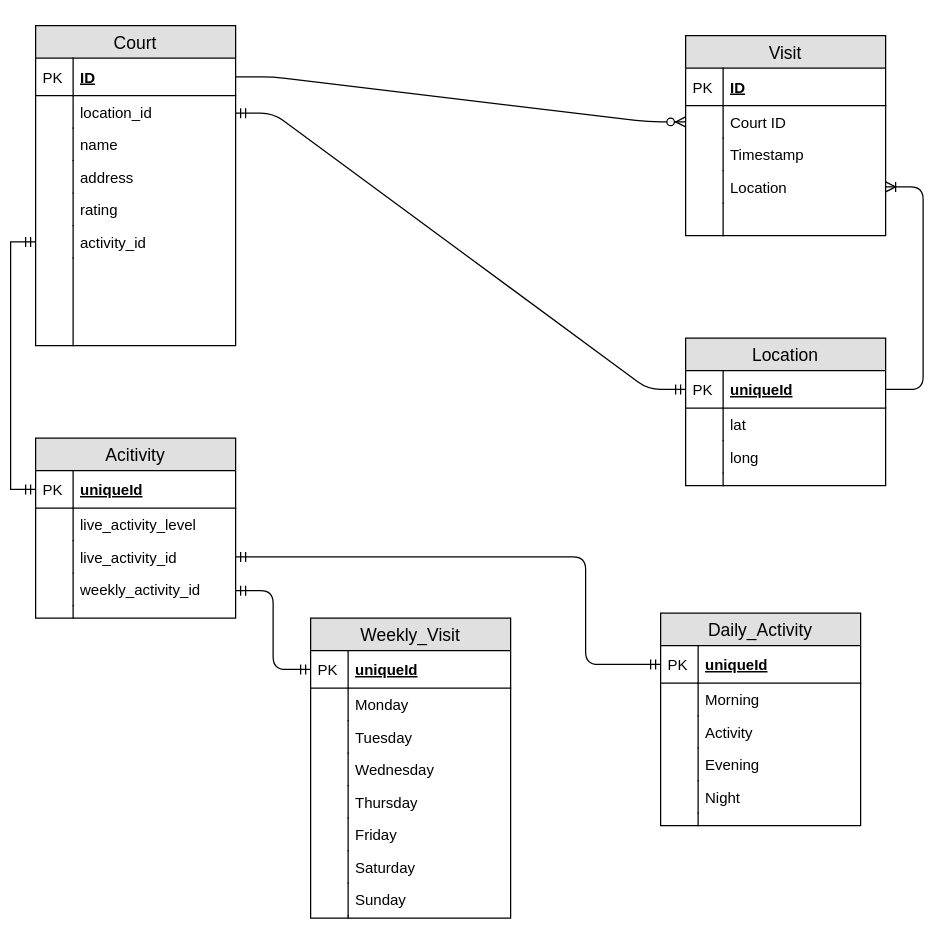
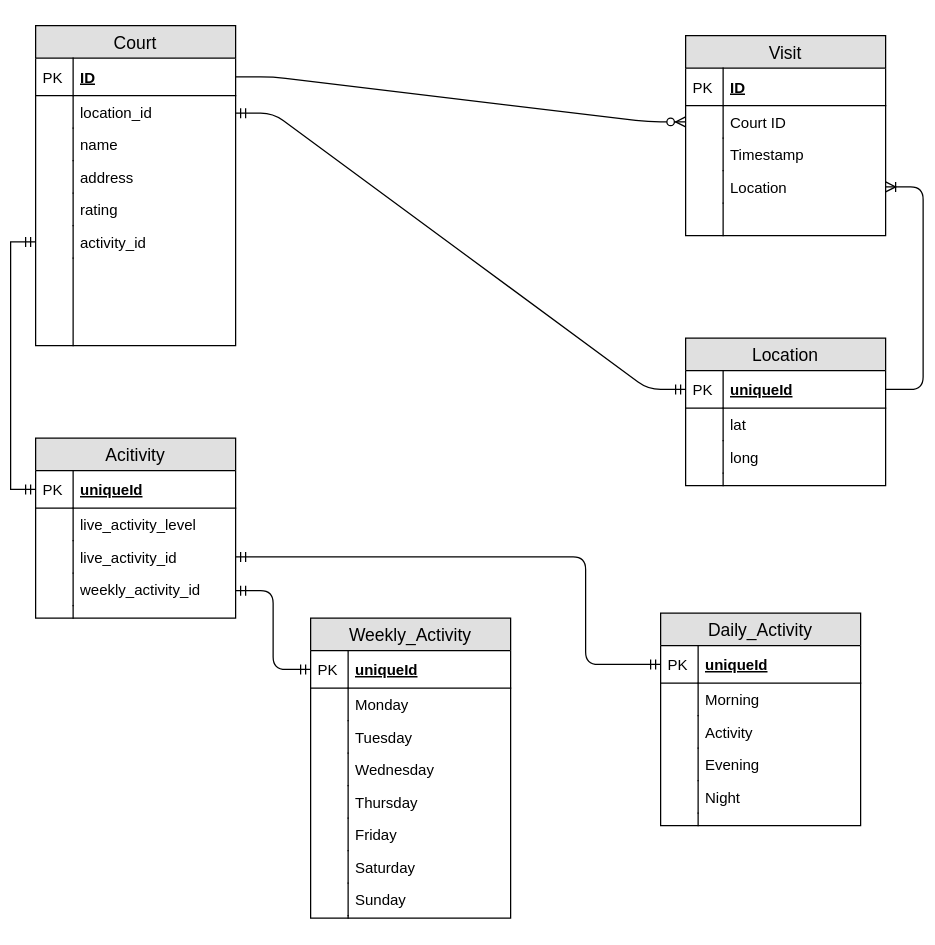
node "Weekly_Visit": label "Weekly_Visit" -> "Weekly_Activity"
